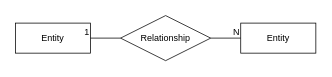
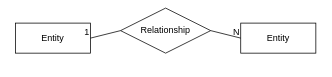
node "Relationship": moved (165, 38) -> (165, 30)
